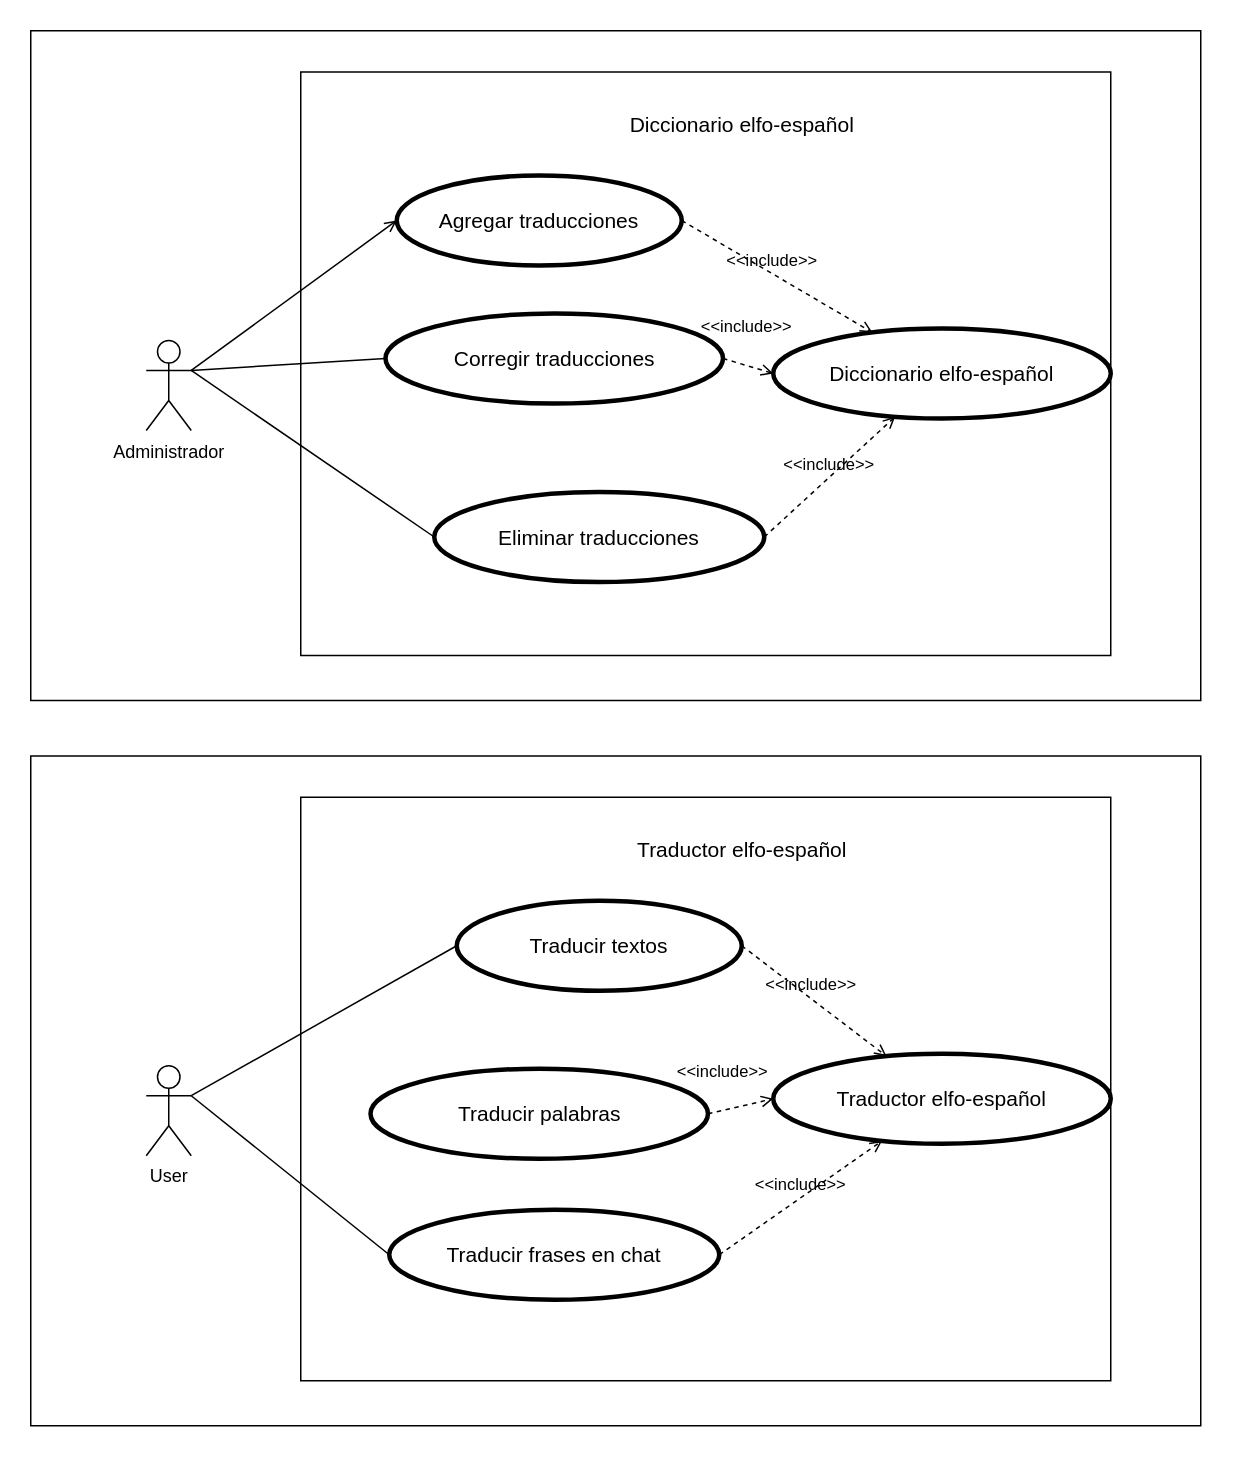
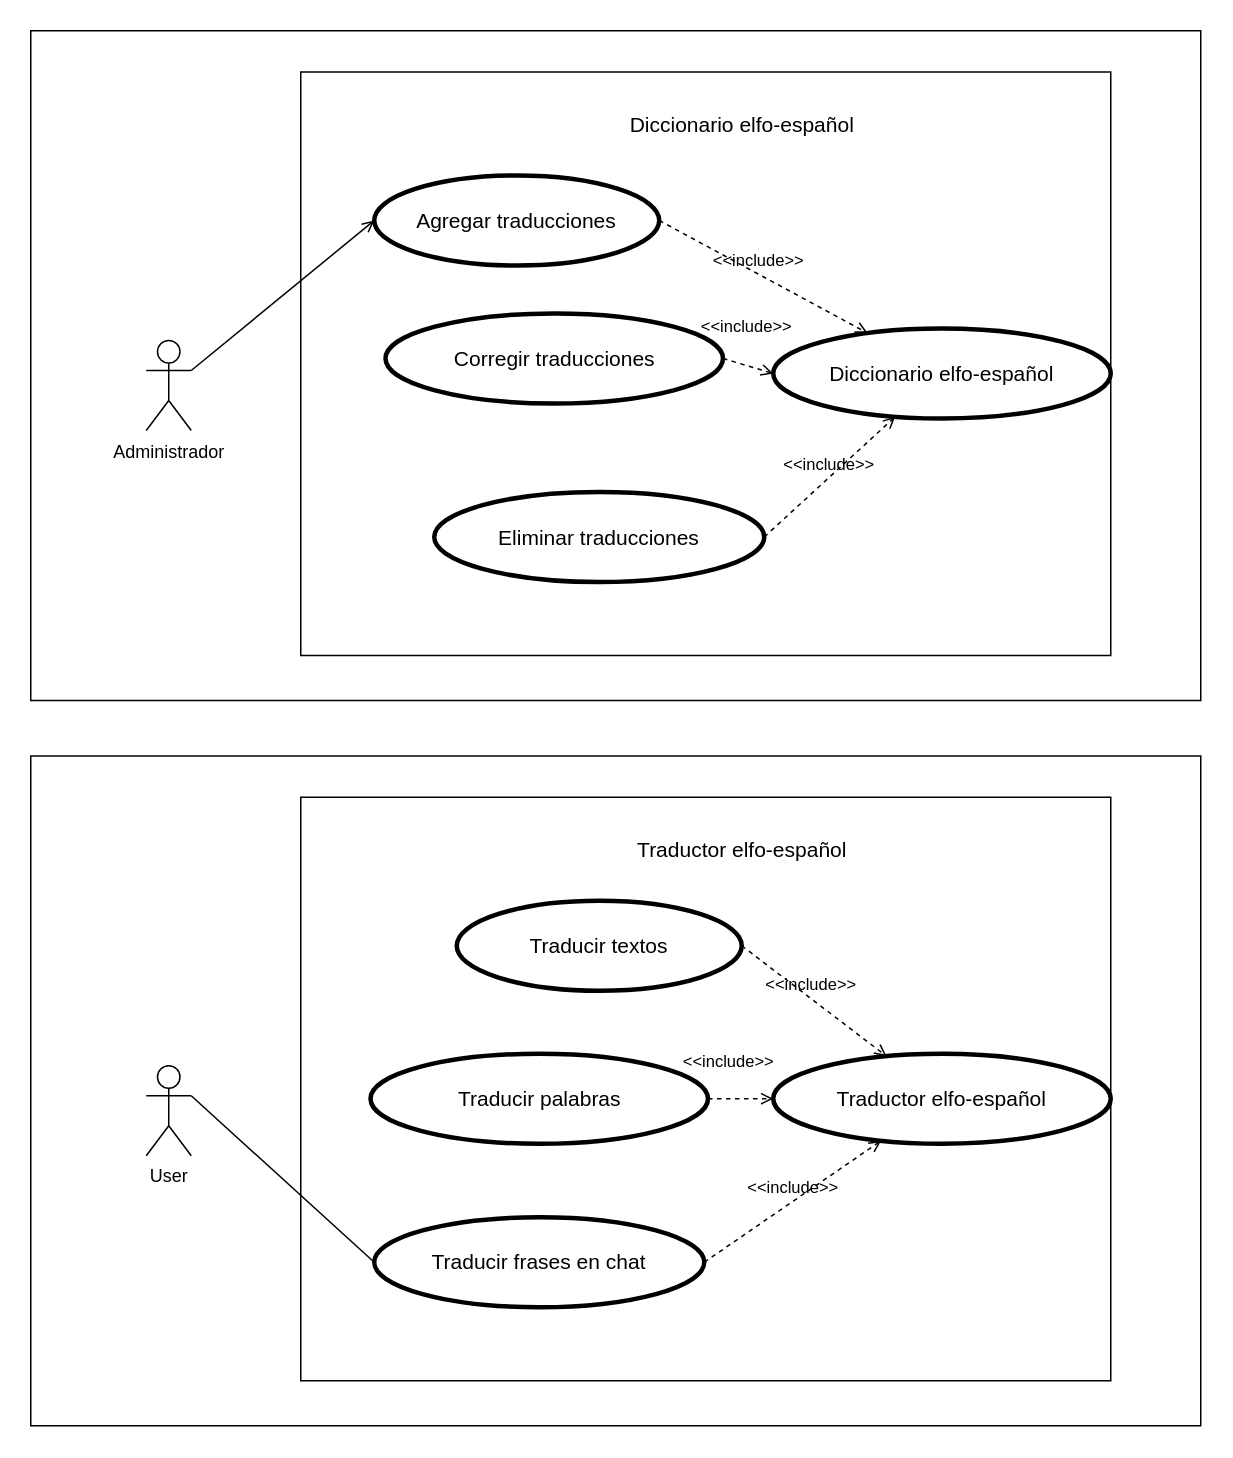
node "Agregar traducciones": moved (539, 221) -> (517, 221)
edge "Corregir traducciones" -- "Administrador": removed
edge "Administrador" -- "Eliminar traducciones": removed
edge "Traducir textos" -- "User": removed
node "Traducir palabras": moved (539, 1114) -> (539, 1099)
node "Traducir frases en chat": moved (554, 1255) -> (539, 1262)
